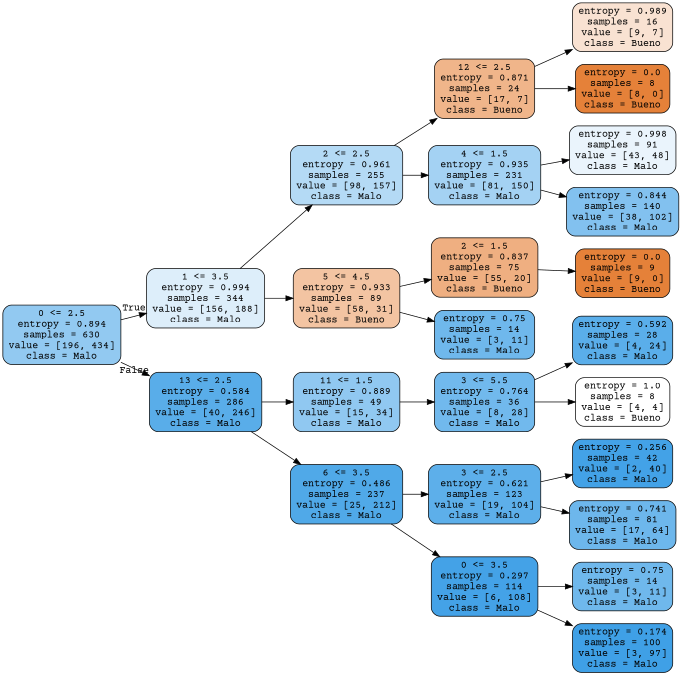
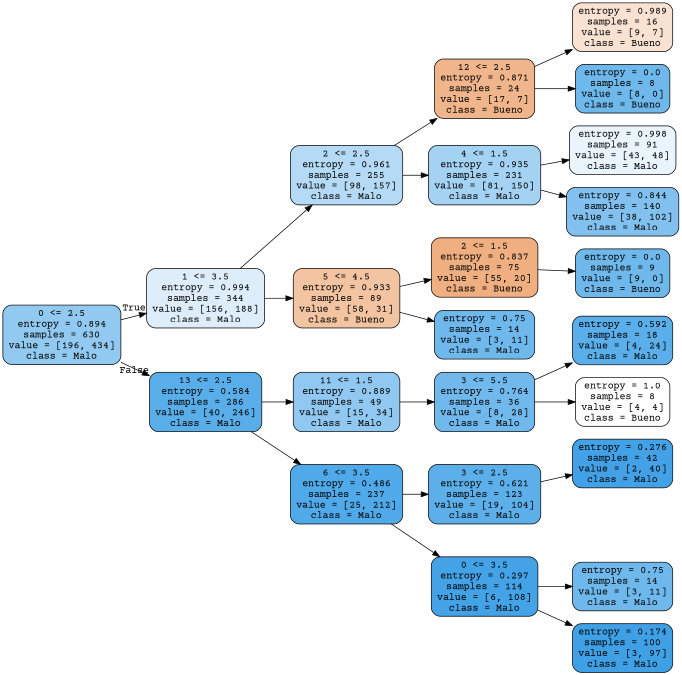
node "entropy = 0.0 samples = 8 value = [8, 0] class = Bueno": fillcolor #e58139ff -> #399de5b9
node "entropy = 0.0 samples = 9 value = [9, 0] class = Bueno": fillcolor #e58139ff -> #399de5b9
node "entropy = 0.592 samples = 28 value = [4, 24] class = Malo": label "entropy = 0.592 samples = 28 value = [4, 24] class = Malo" -> "entropy = 0.592 samples = 18 value = [4, 24] class = Malo"
node "entropy = 0.256 samples = 42 value = [2, 40] class = Malo": label "entropy = 0.256 samples = 42 value = [2, 40] class = Malo" -> "entropy = 0.276 samples = 42 value = [2, 40] class = Malo"
node "entropy = 0.741 samples = 81 value = [17, 64] class = Malo": removed
